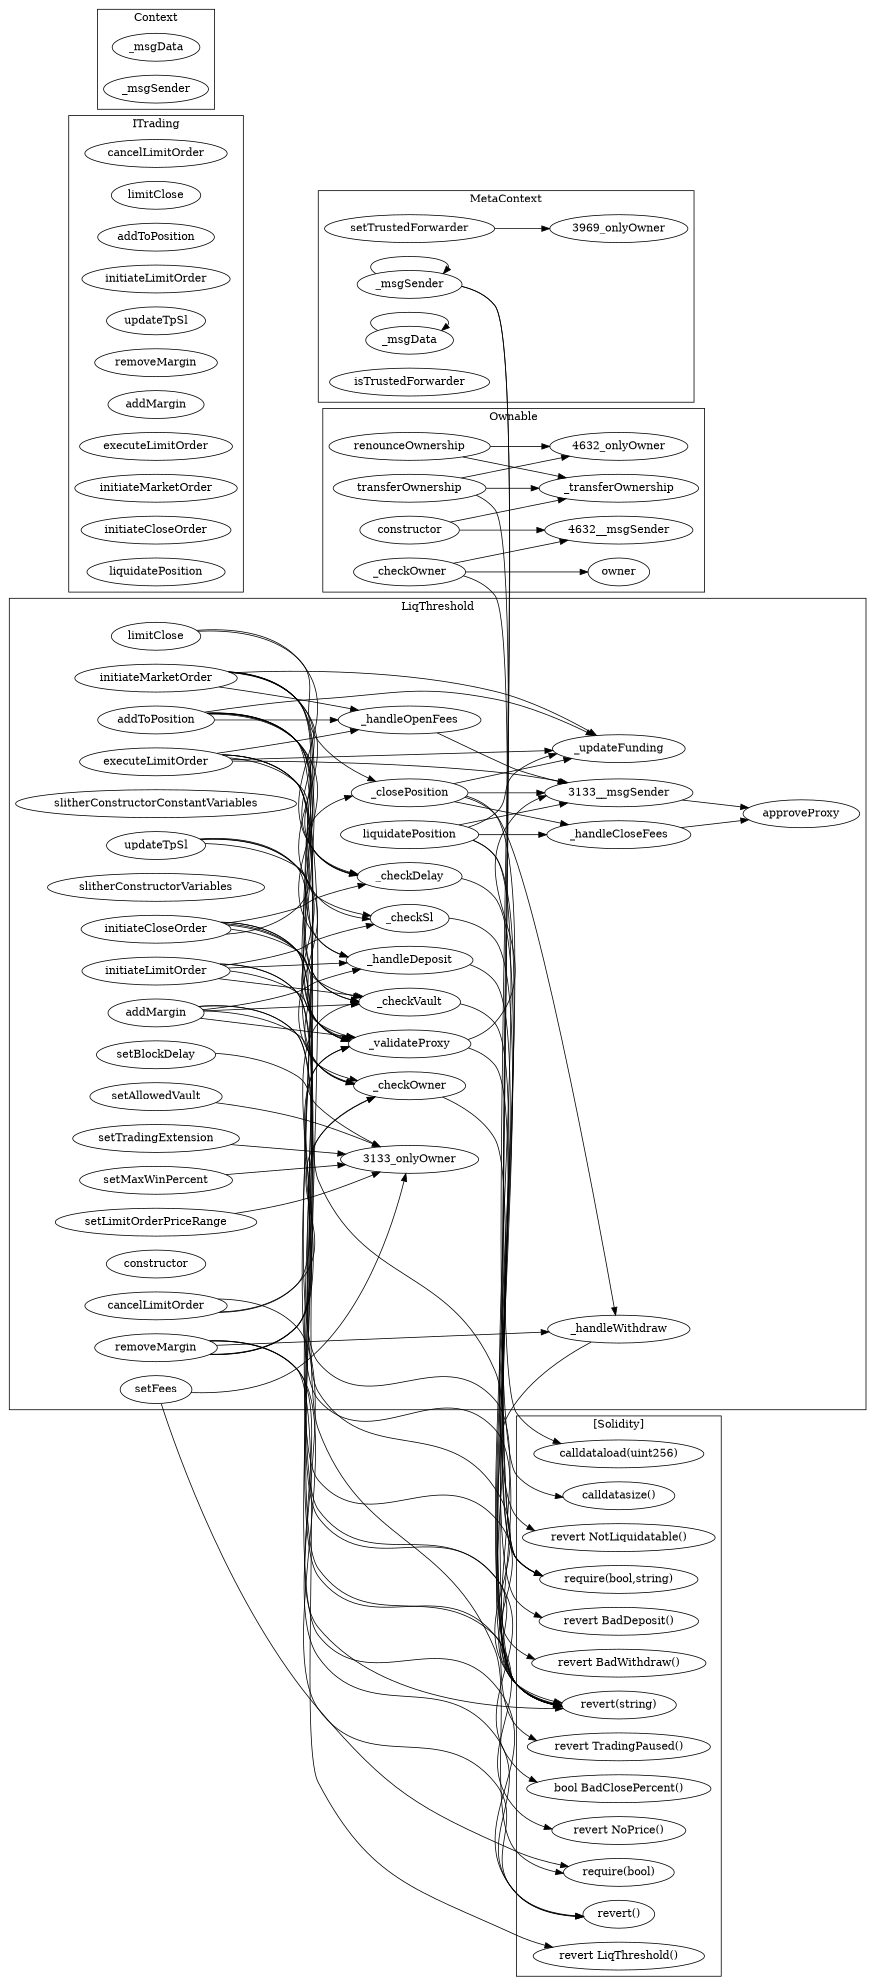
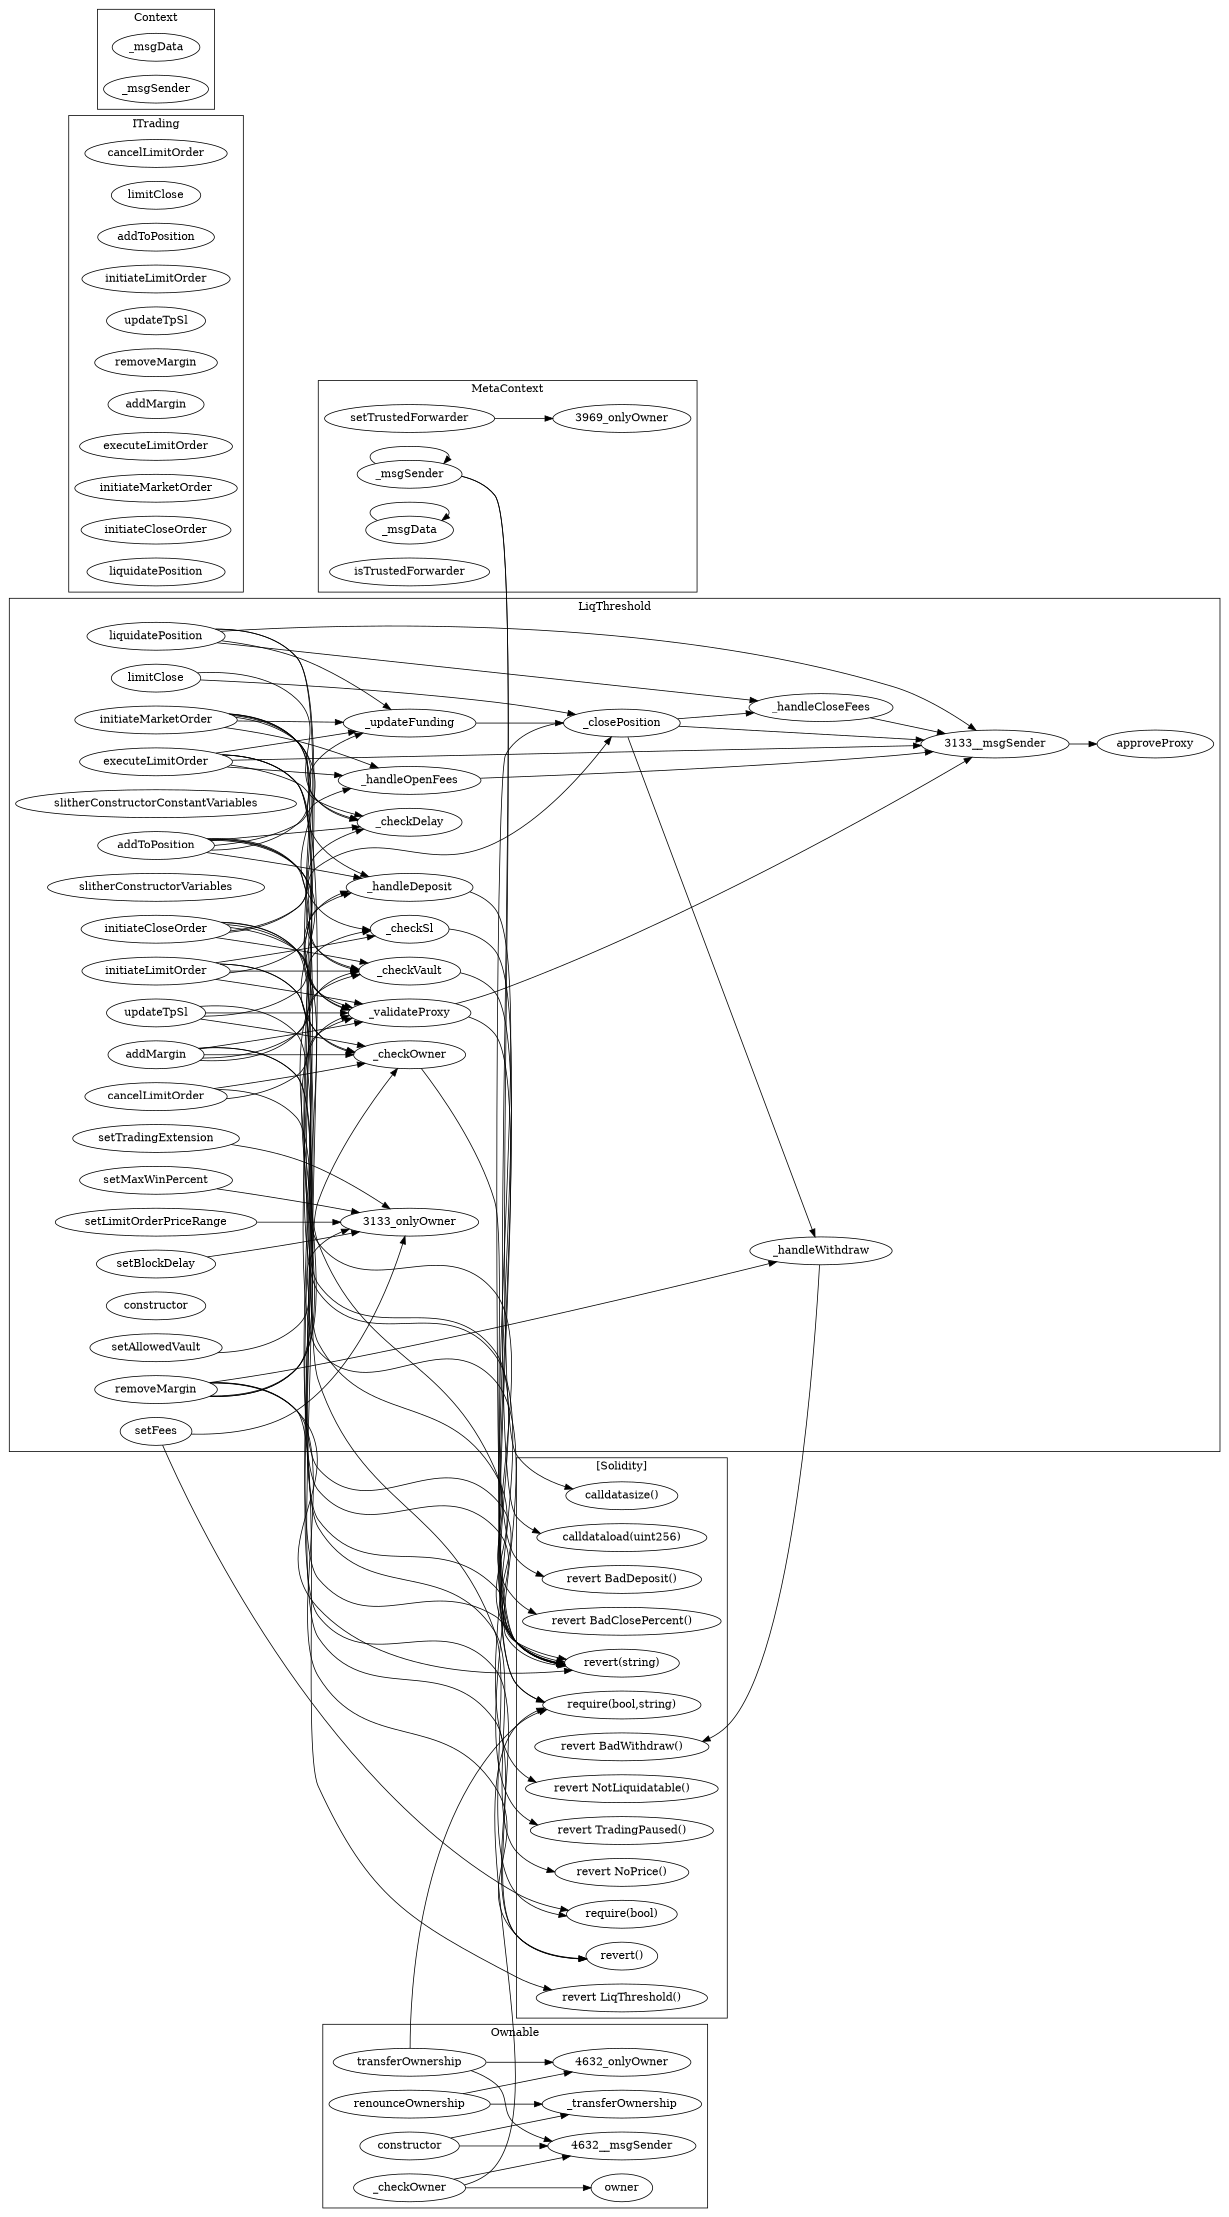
edge "transferOwnership" -> "_transferOwnership": now "transferOwnership" -> "4632__msgSender"
edge "_closePosition" -> "_updateFunding": reversed
edge "_handleCloseFees" -> "approveProxy": now "_handleCloseFees" -> "3133__msgSender"
edge "_checkDelay" -> "revert(string)": removed
node "bool BadClosePercent()": label "bool BadClosePercent()" -> "revert BadClosePercent()"
